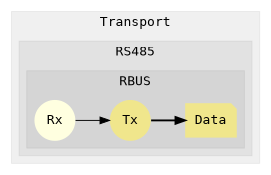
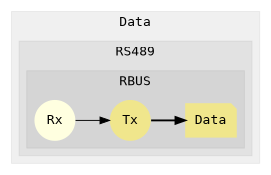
cluster "Transport": label "Transport" -> "Data"
cluster "RS485": label "RS485" -> "RS489"
